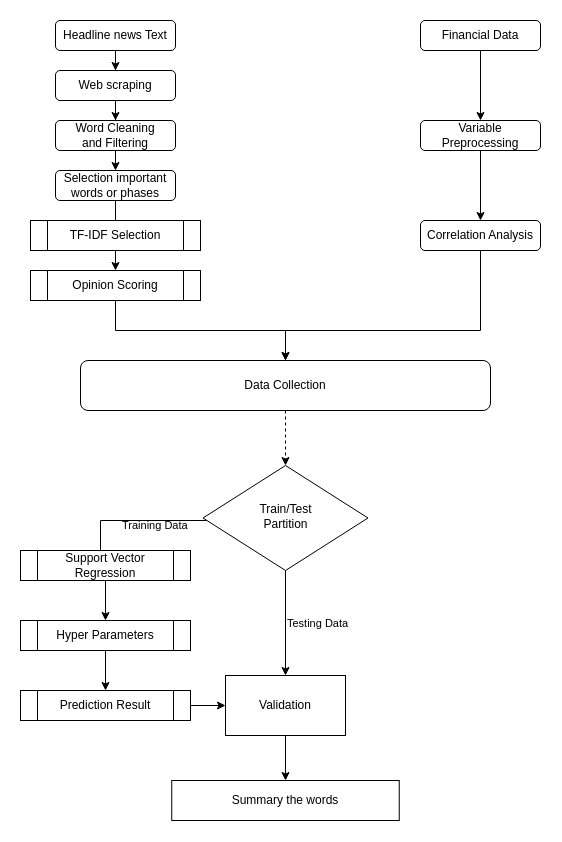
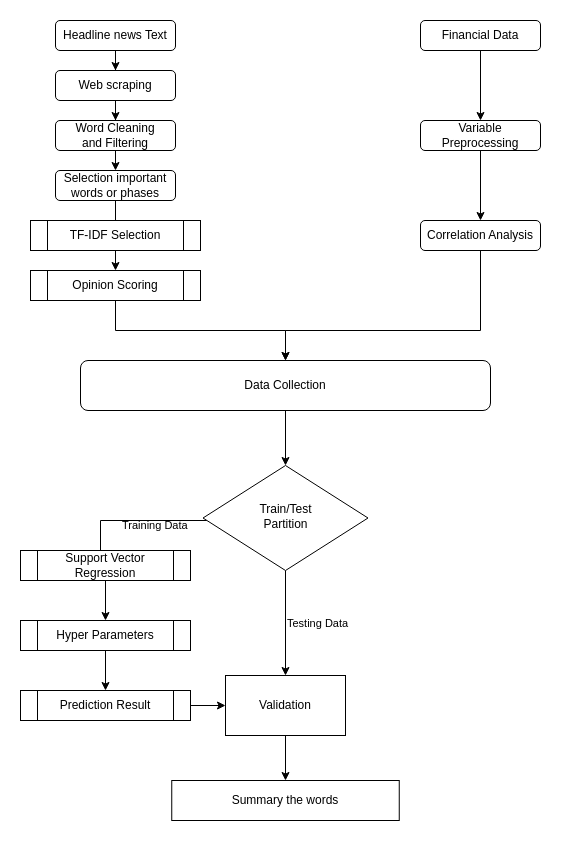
edge "Data Collection" -> "Train/Test Partition": style dashed -> solid
